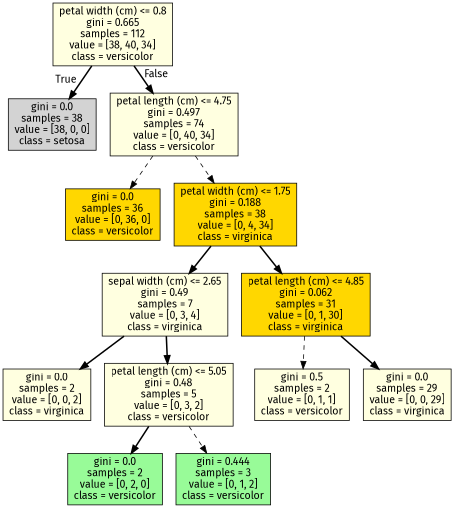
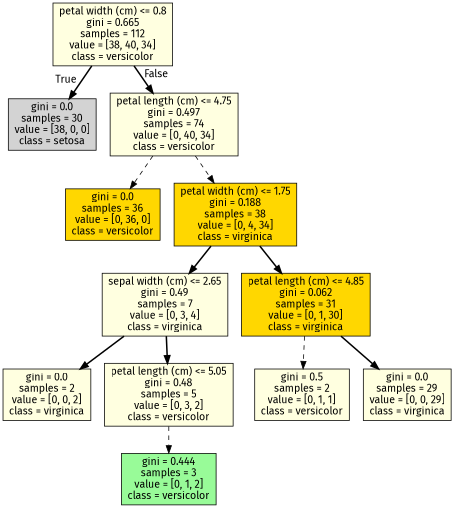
node "gini = 0.0 samples = 38 value = [38, 0, 0] class = setosa": label "gini = 0.0 samples = 38 value = [38, 0, 0] class = setosa" -> "gini = 0.0 samples = 30 value = [38, 0, 0] class = setosa"
node "gini = 0.0 samples = 2 value = [0, 2, 0] class = versicolor": removed
